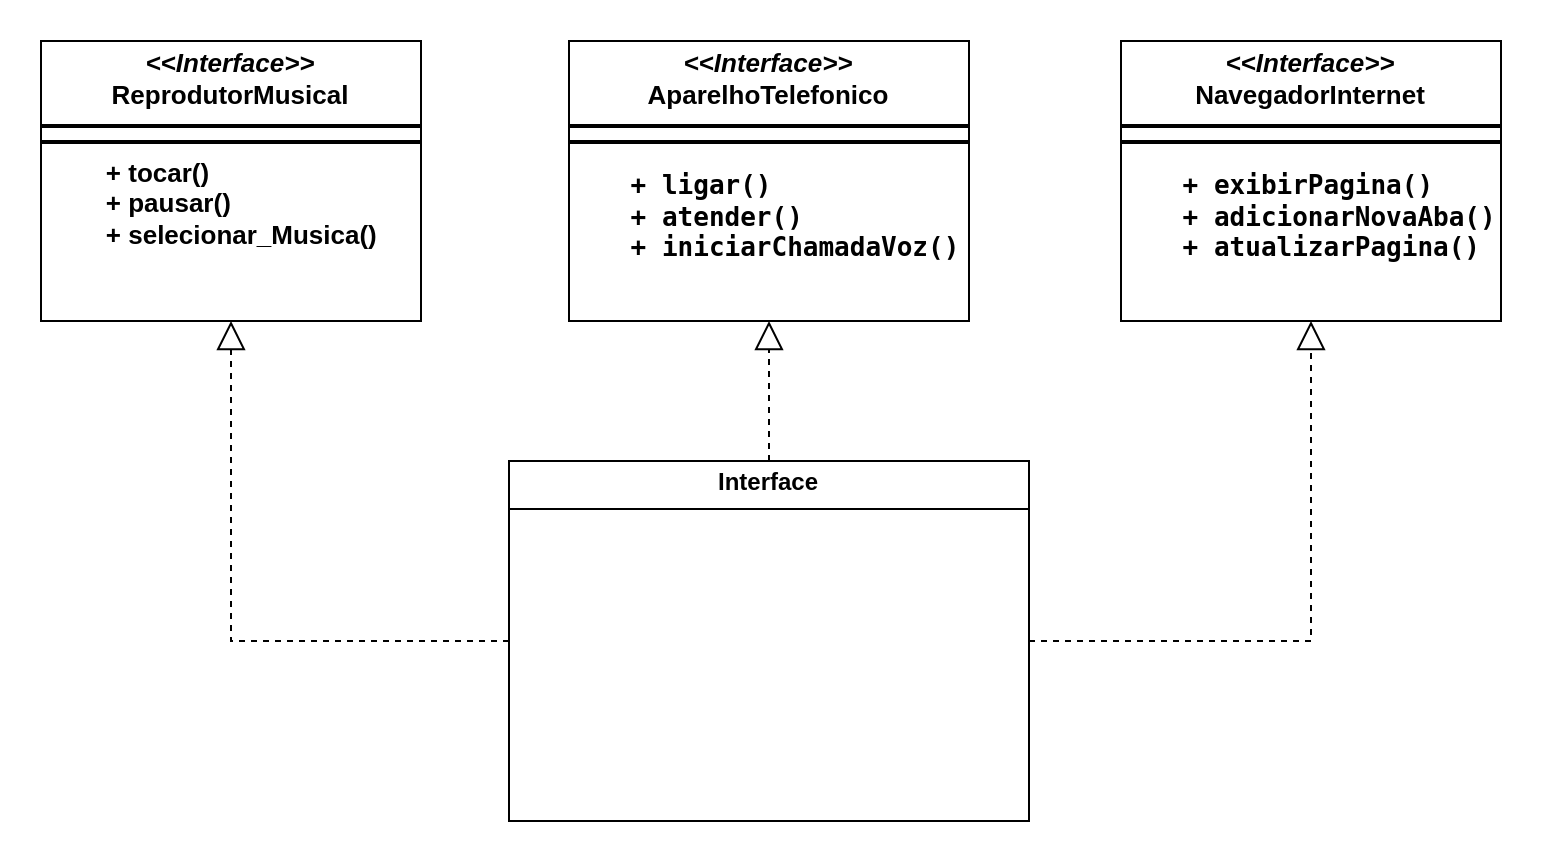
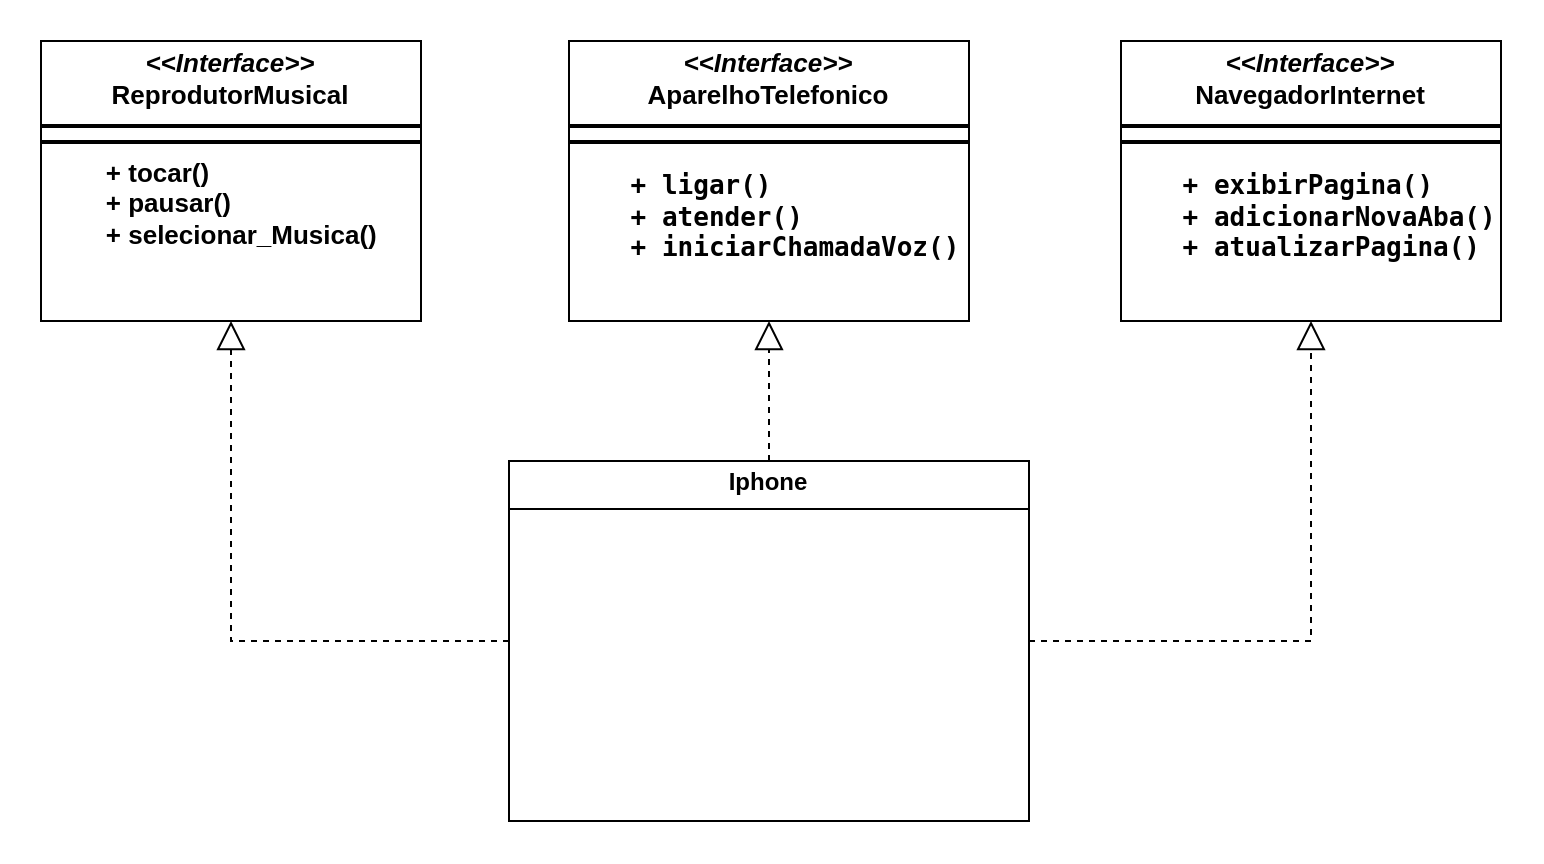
node "Interface": label "Interface" -> "Iphone"
